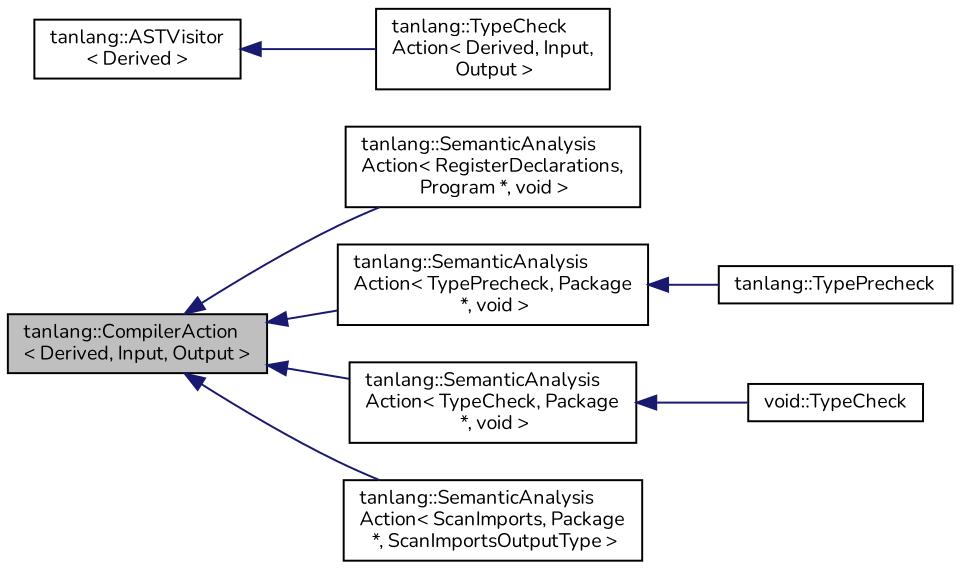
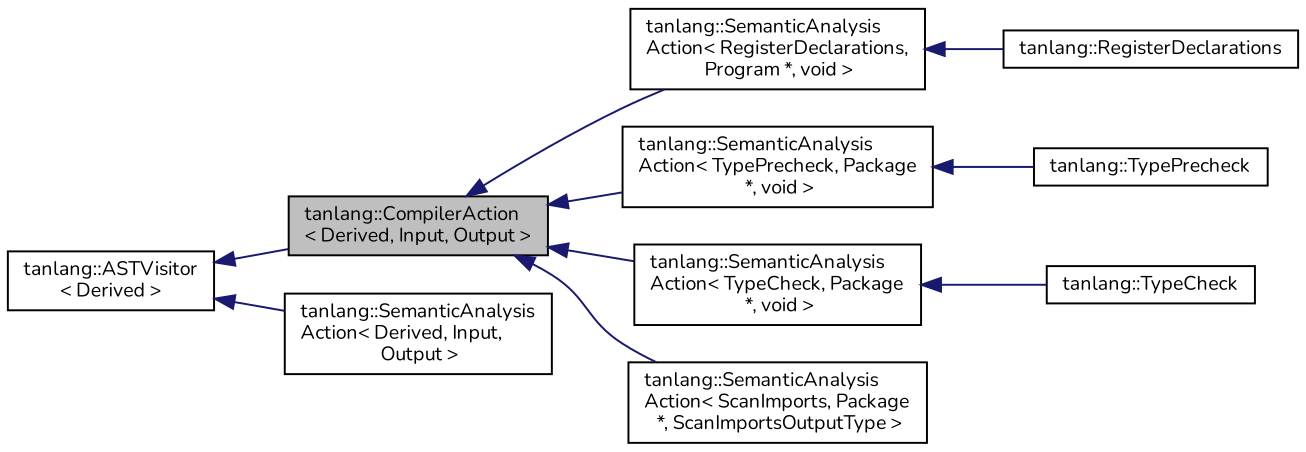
node "tanlang::TypeCheck Action< Derived, Input, Output >": label "tanlang::TypeCheck Action< Derived, Input, Output >" -> "tanlang::SemanticAnalysis Action< Derived, Input, Output >"
node "tanlang::RegisterDeclarations": added
edge "tanlang::CompilerAction < Derived, Input, Output >" -> "tanlang::ASTVisitor < Derived >": added
node "void::TypeCheck": label "void::TypeCheck" -> "tanlang::TypeCheck"
